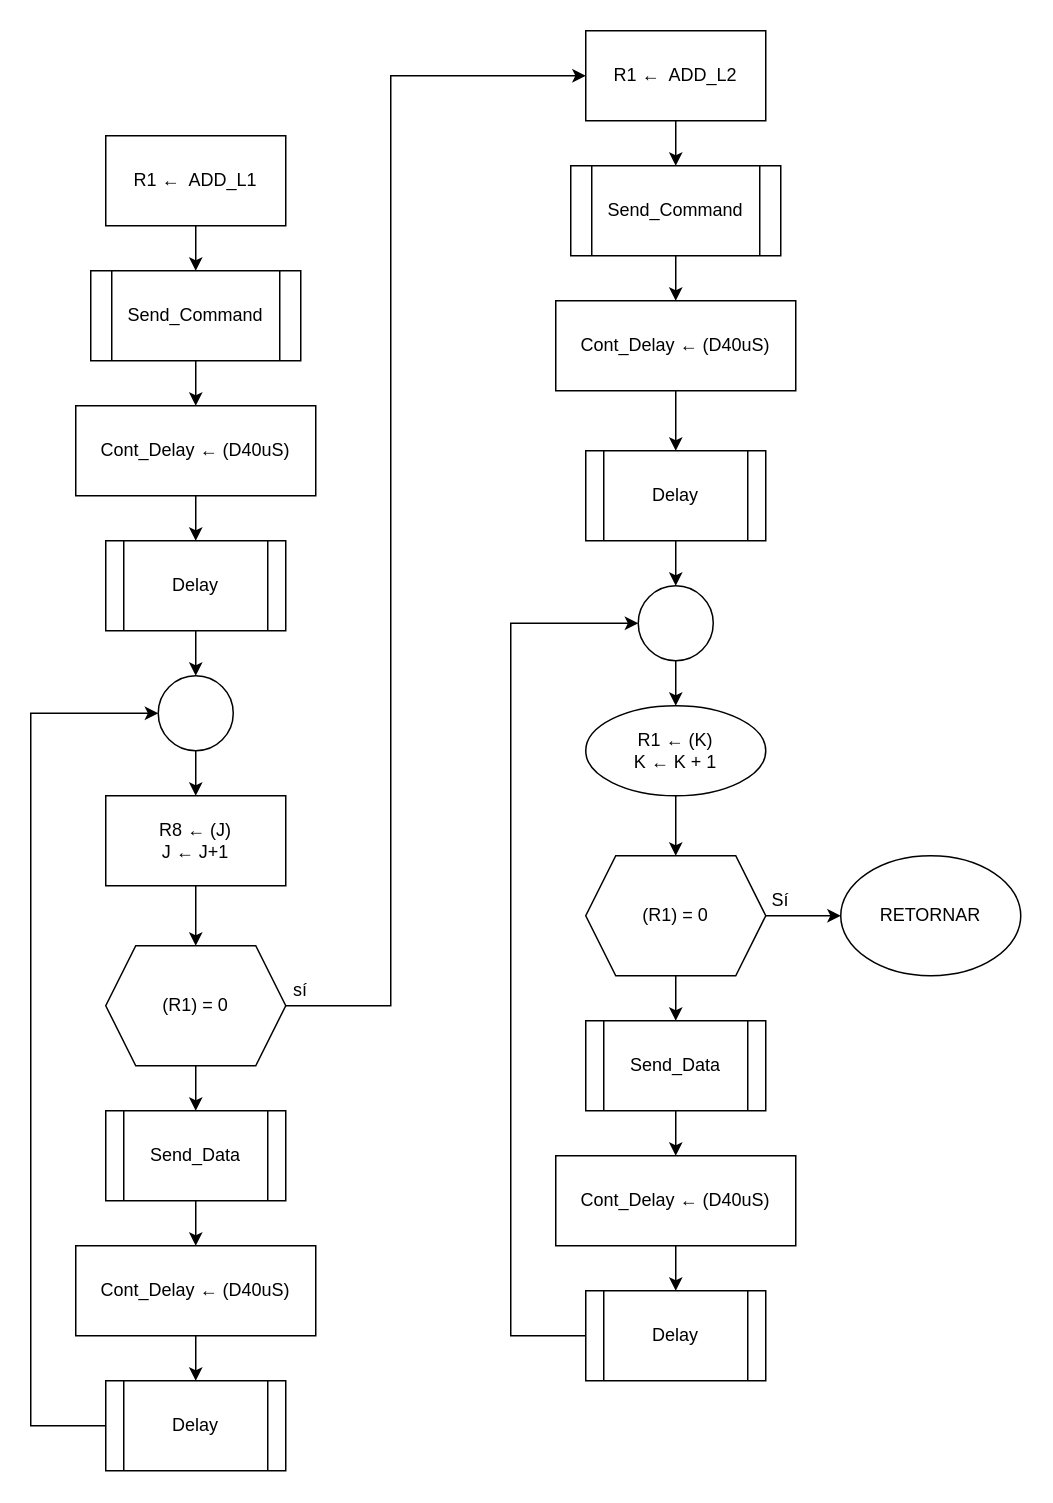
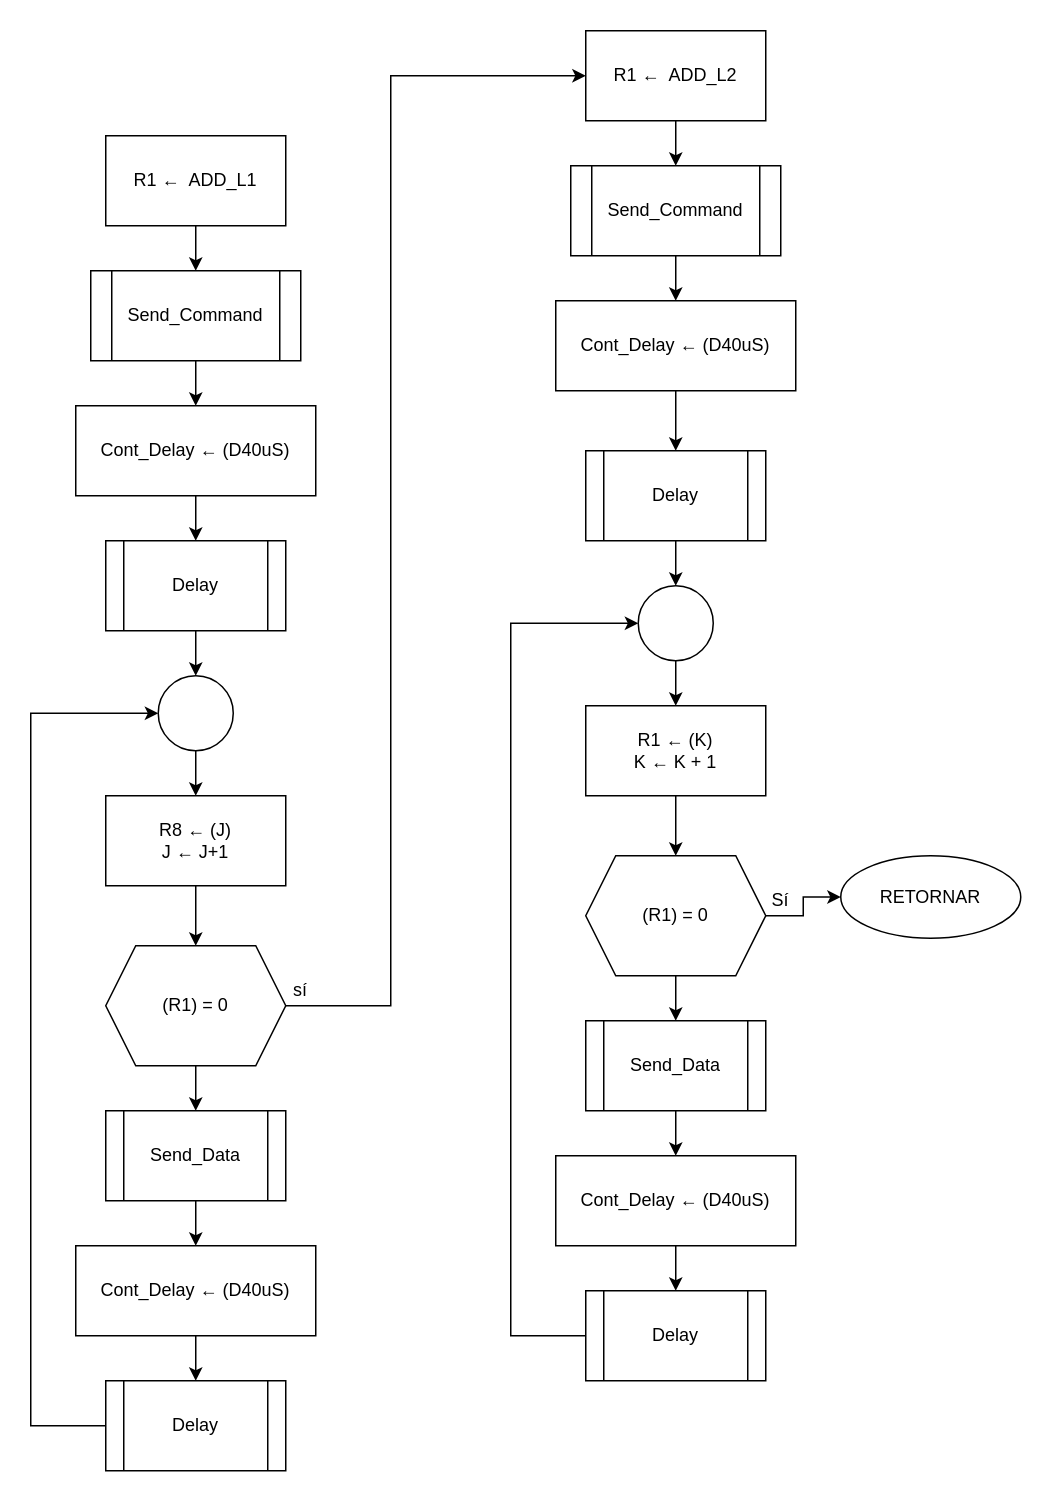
node "R1 ← (K) K ← K + 1": shape ellipse -> rectangle
node "RETORNAR": size 180x120 -> 180x83
